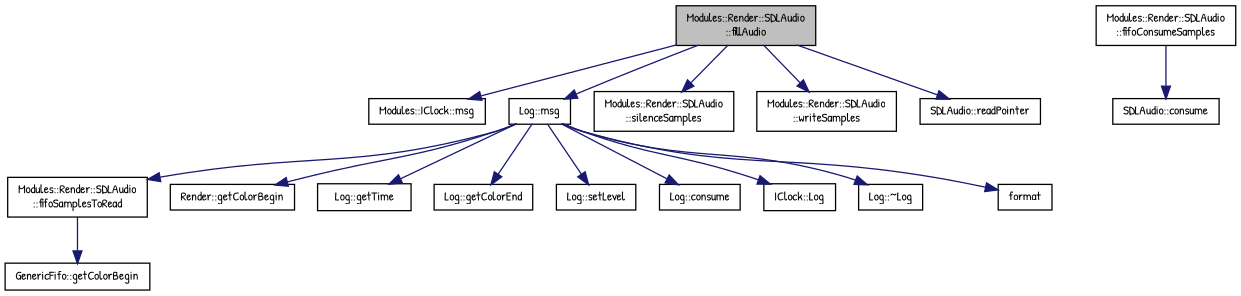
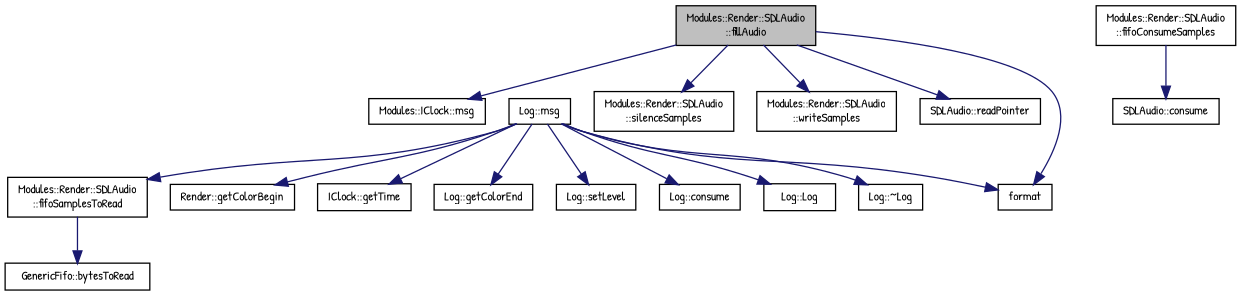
edge "Modules::Render::SDLAudio ::fillAudio" -> "Log::msg": now "Modules::Render::SDLAudio ::fillAudio" -> "format"
node "Log::getTime": label "Log::getTime" -> "IClock::getTime"
node "IClock::Log": label "IClock::Log" -> "Log::Log"
node "GenericFifo::getColorBegin": label "GenericFifo::getColorBegin" -> "GenericFifo::bytesToRead"
